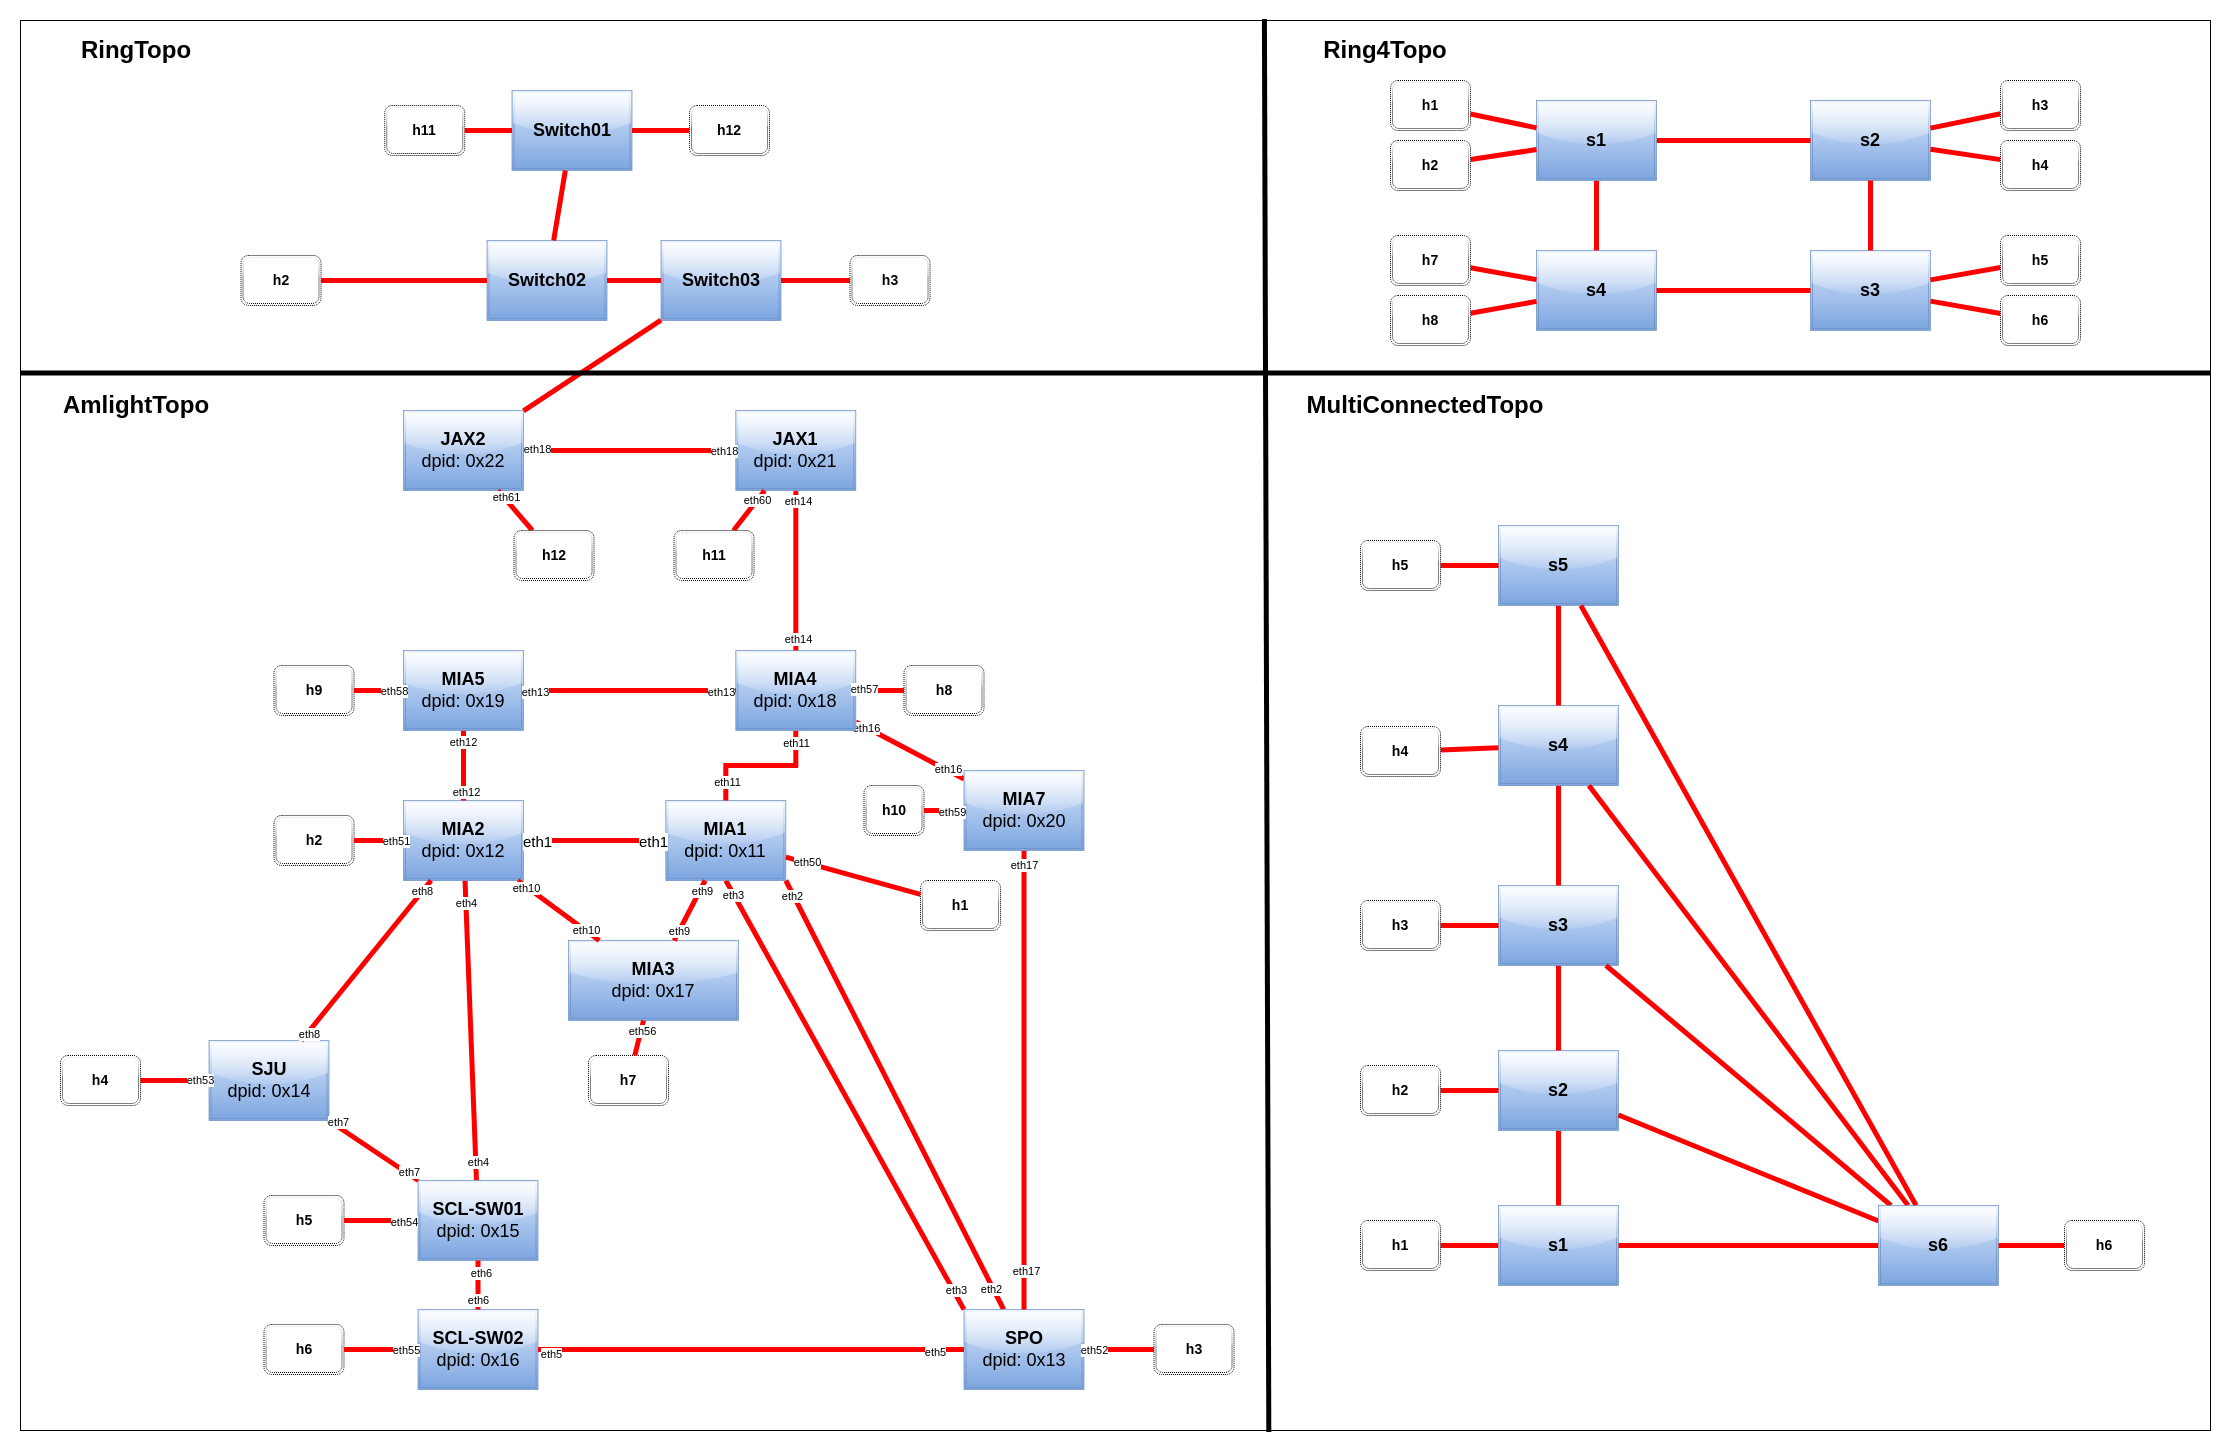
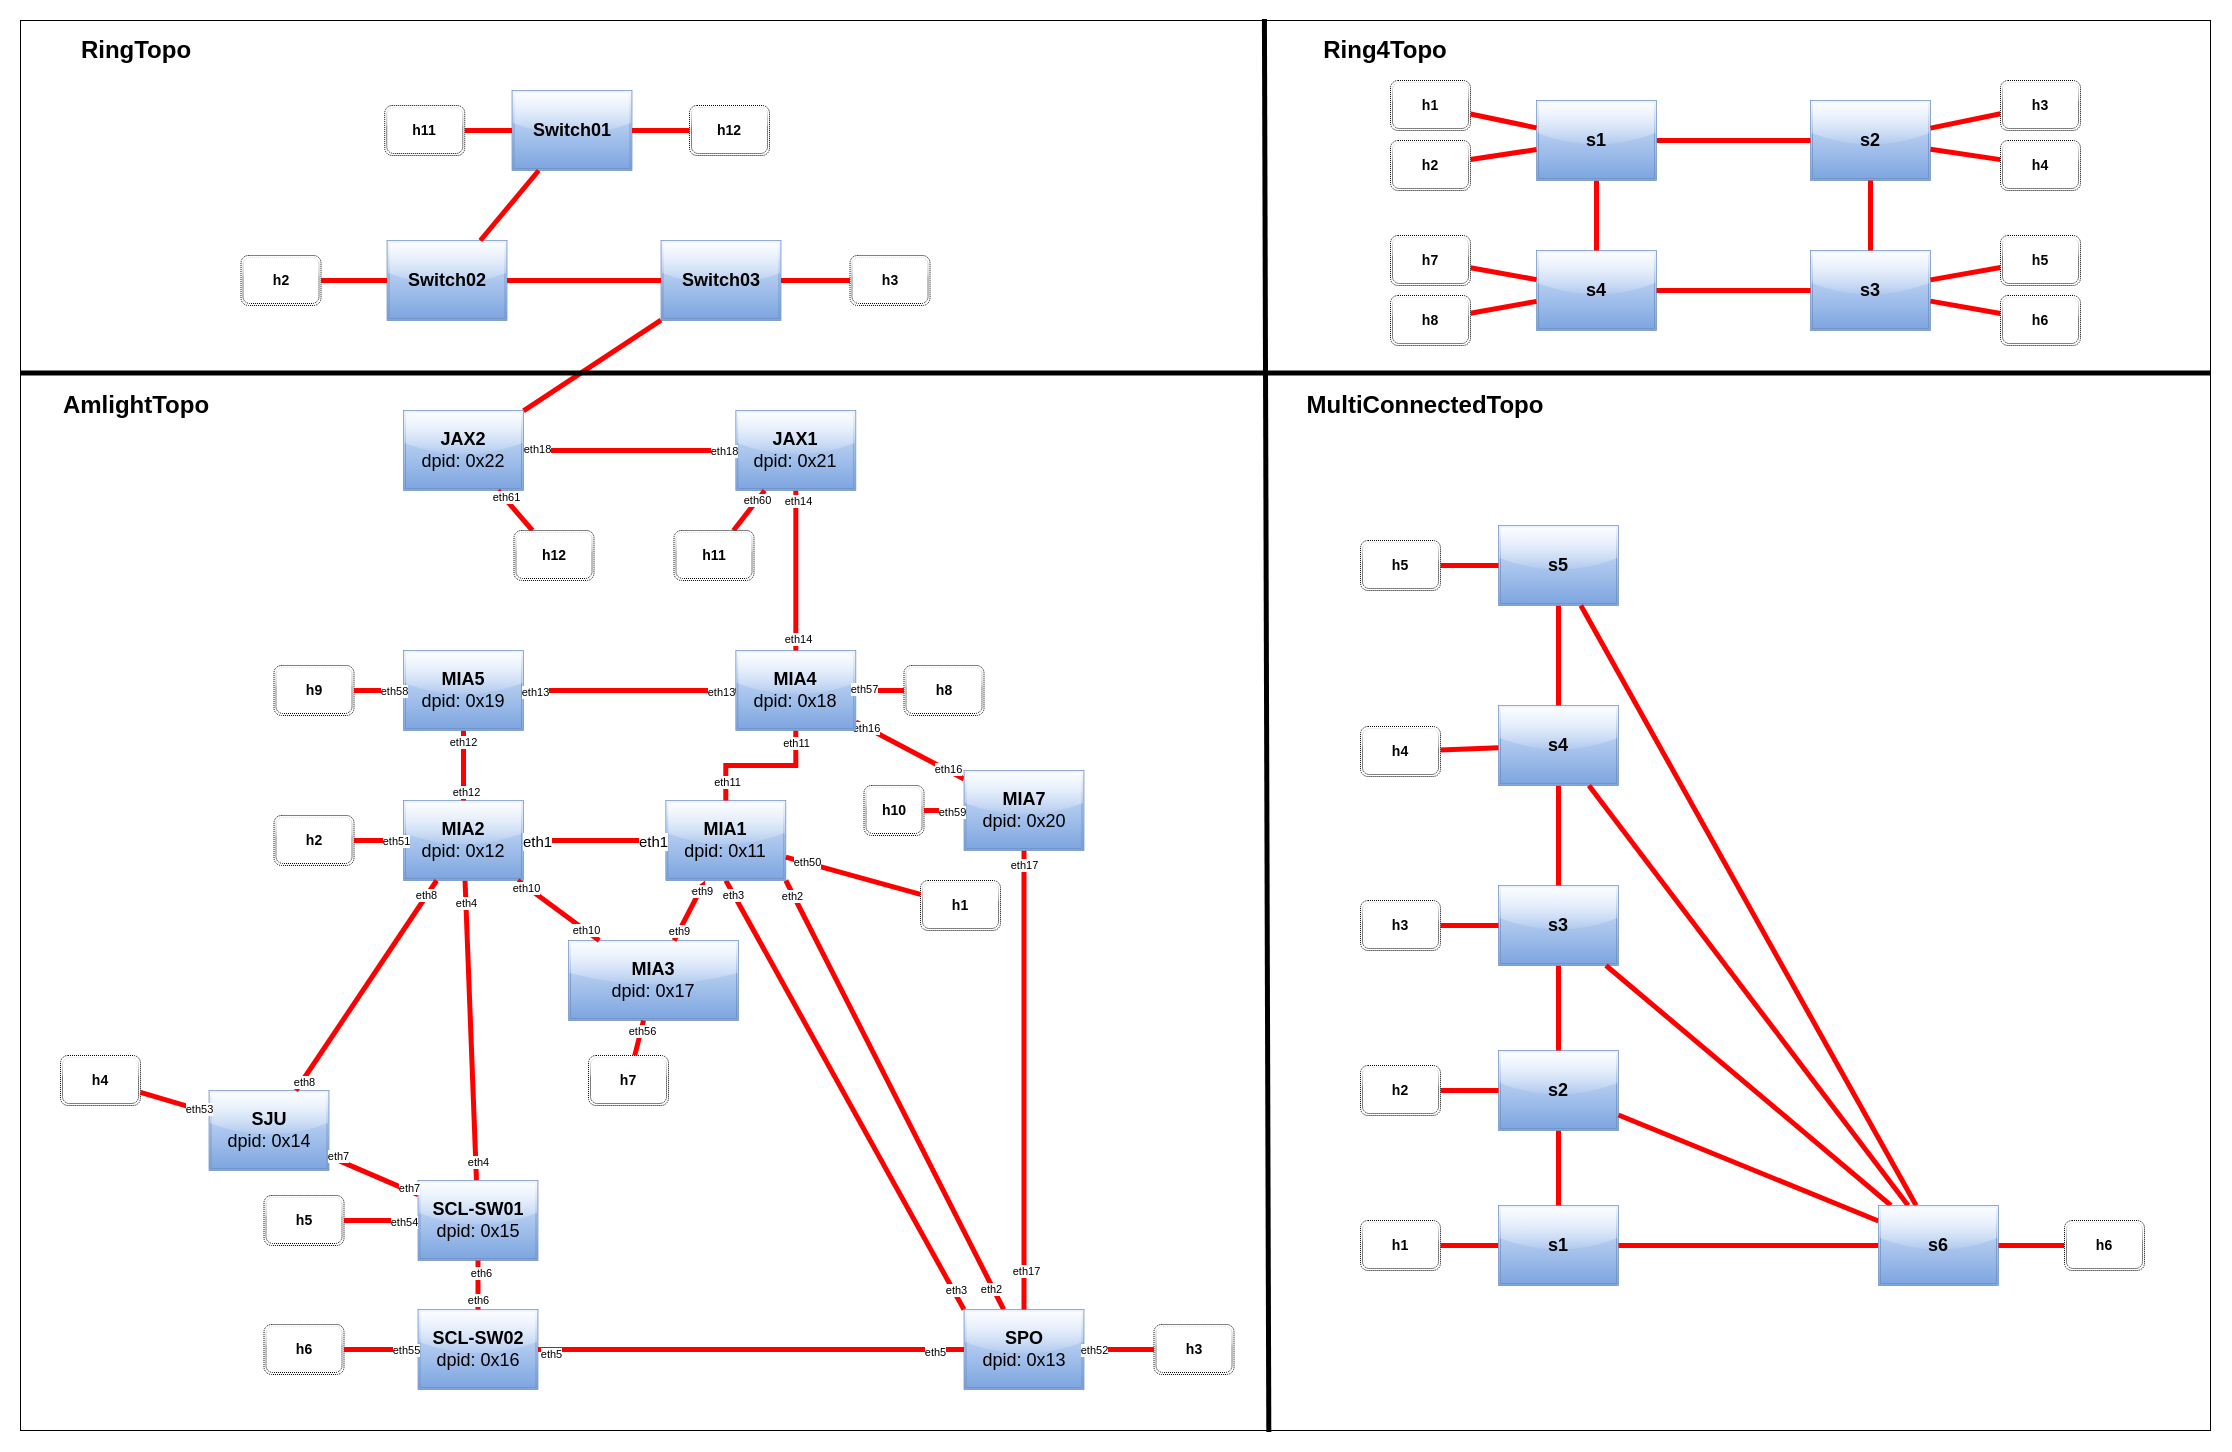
node "Switch02": moved (547, 281) -> (447, 281)
edge "MIA1 dpid: 0x11" -- "MIA3 dpid: 0x17": arrowhead none -> open
node "SJU dpid: 0x14": moved (269, 1081) -> (269, 1131)
